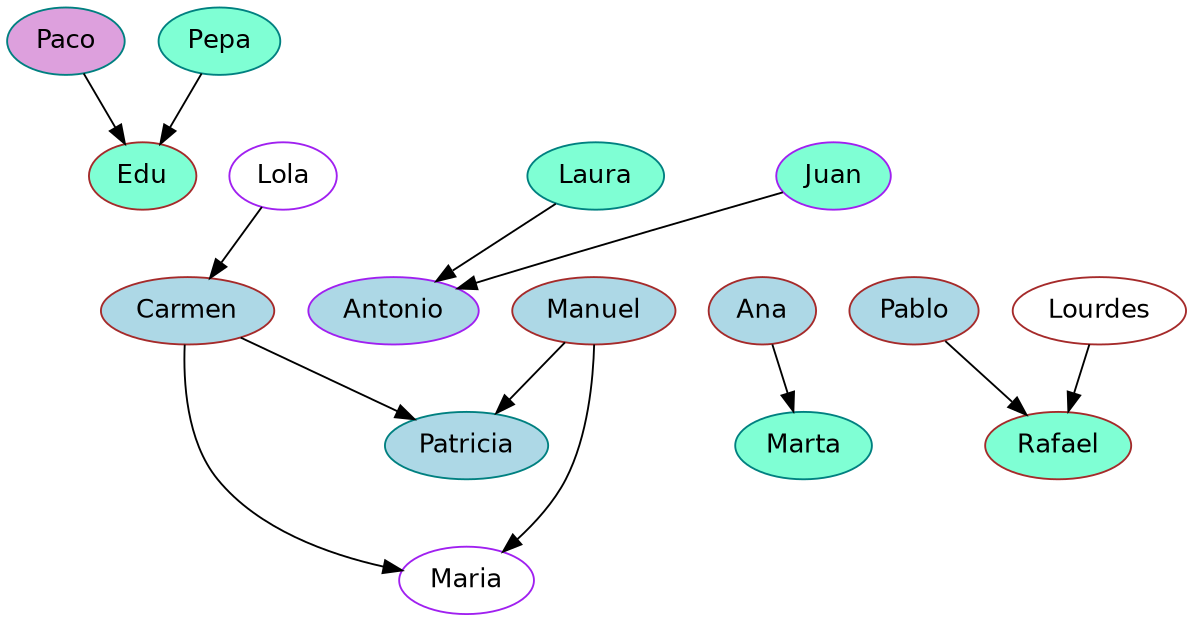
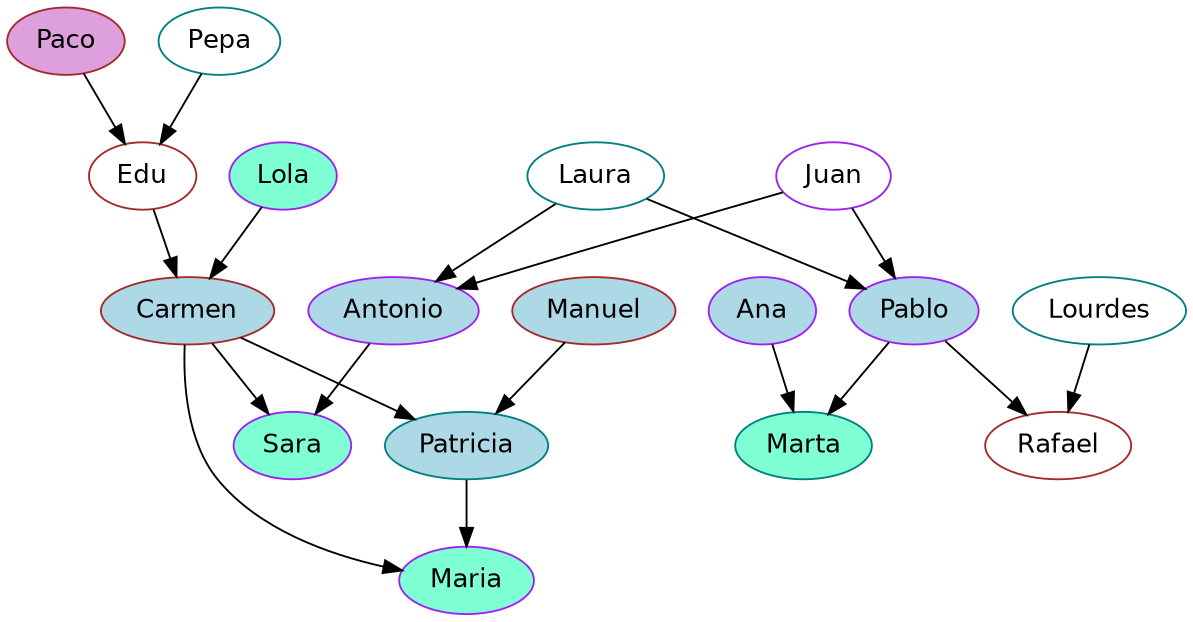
node "Paco": color teal -> brown
node "Pepa": fillcolor aquamarine -> white
node "Edu": fillcolor aquamarine -> white
node "Lola": fillcolor white -> aquamarine
node "Laura": fillcolor aquamarine -> white
node "Juan": fillcolor aquamarine -> white
edge "Edu" -> "Carmen": added
edge "Juan" -> "Pablo": added
edge "Laura" -> "Pablo": added
node "Ana": color brown -> purple
node "Pablo": color brown -> purple
node "Lourdes": color brown -> teal
edge "Pablo" -> "Marta": added
node "Sara": added
node "Rafael": fillcolor aquamarine -> white
edge "Manuel" -> "Maria": now "Patricia" -> "Maria"
node "Maria": fillcolor white -> aquamarine
